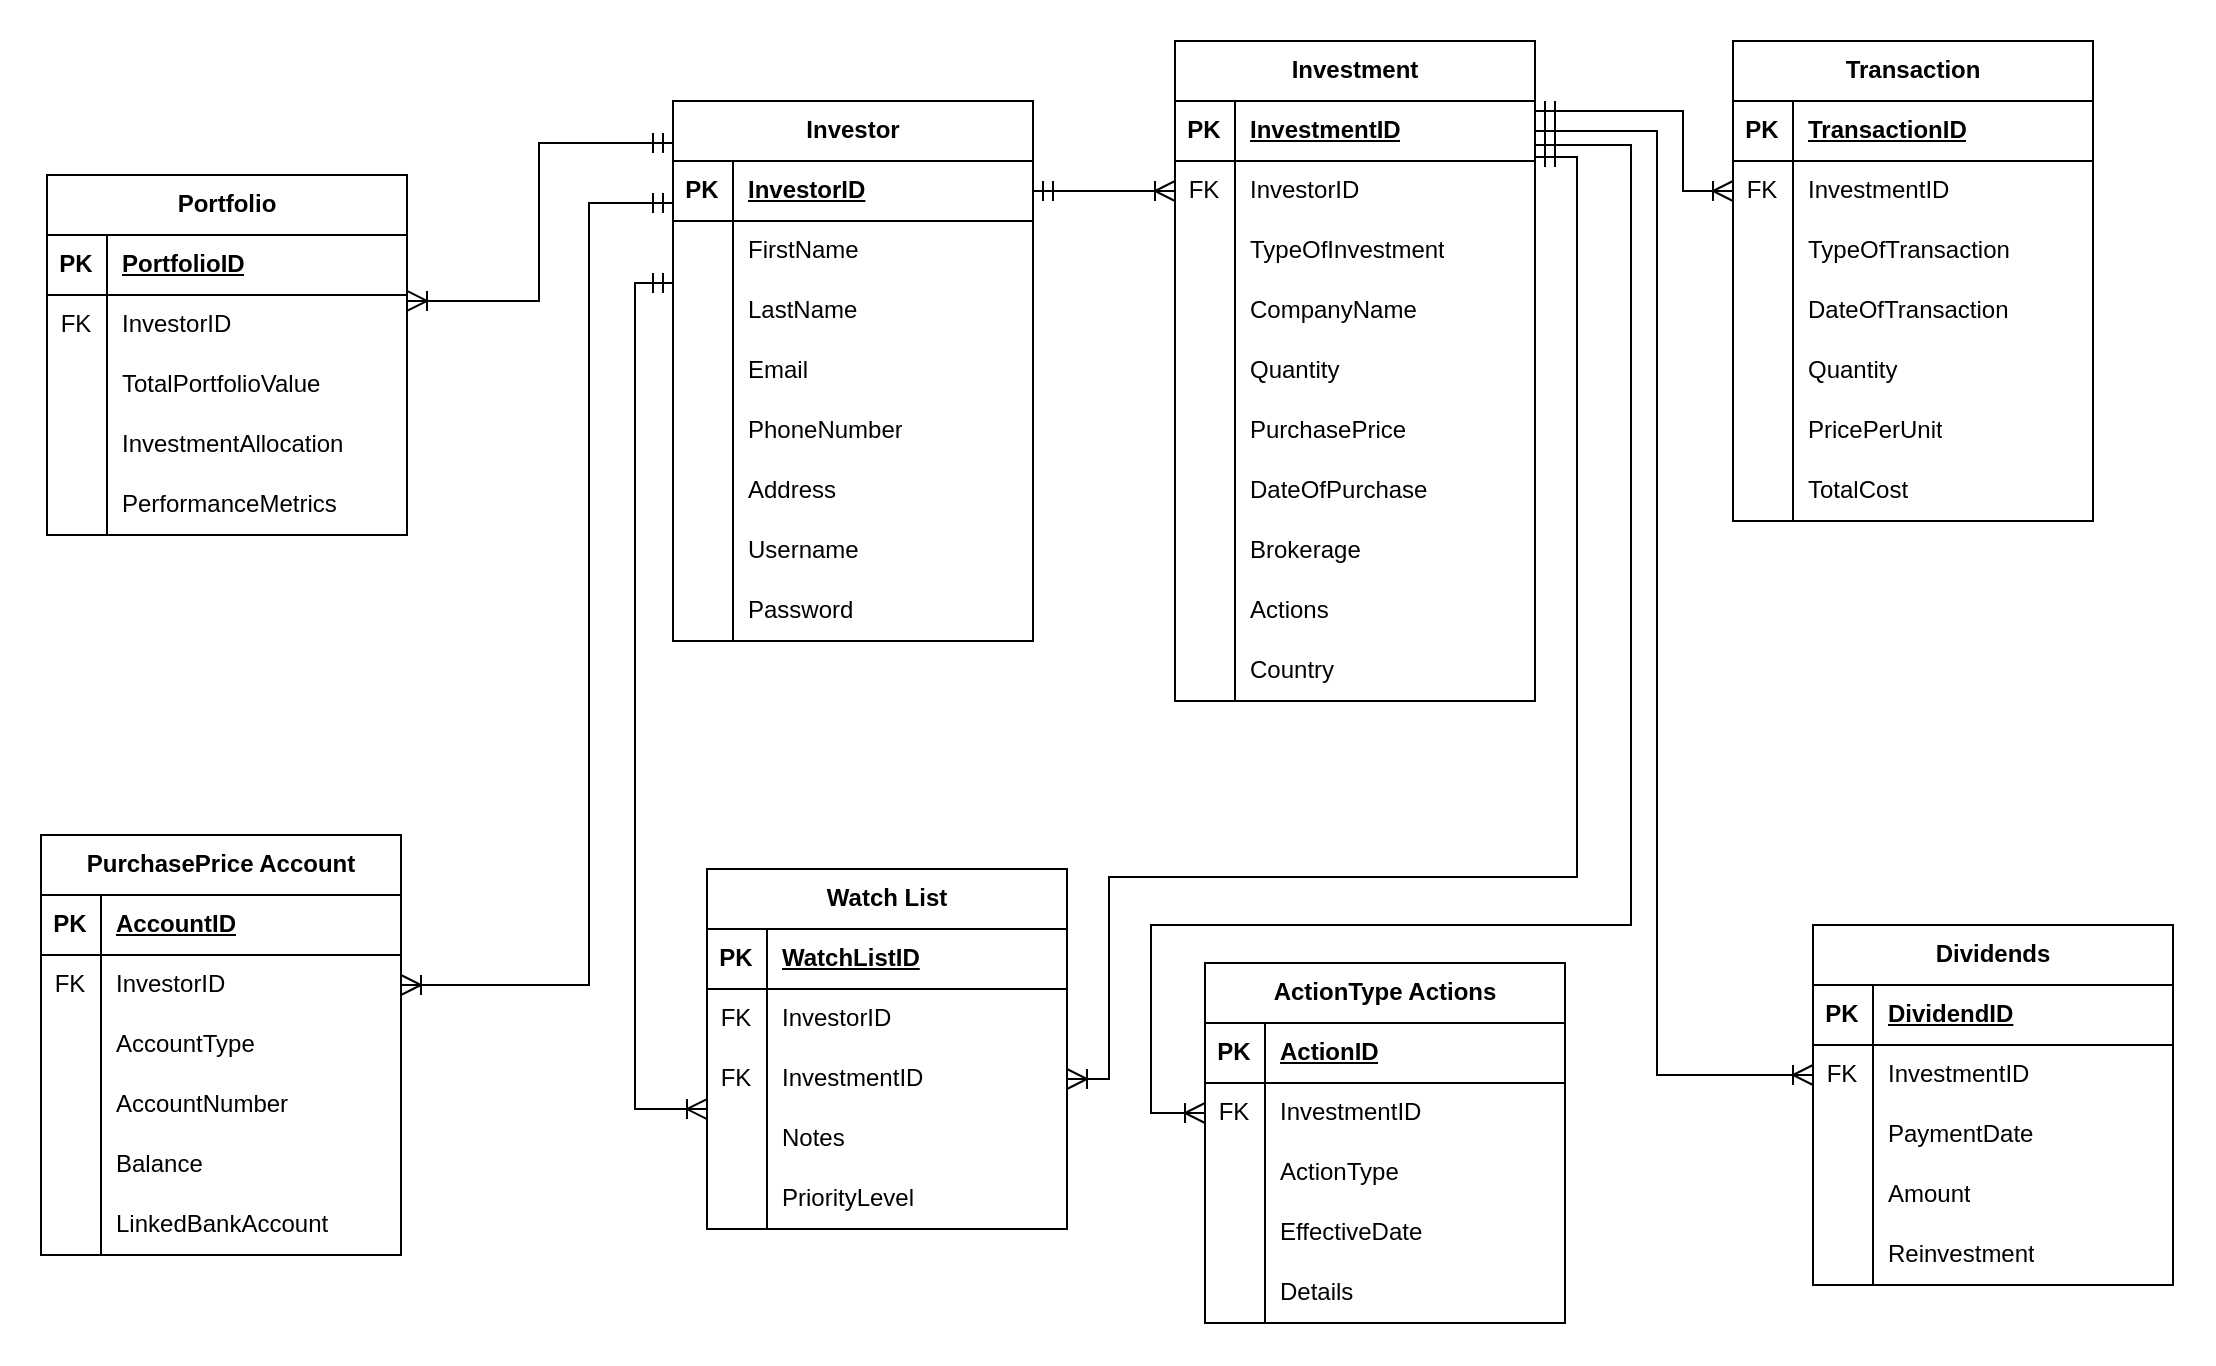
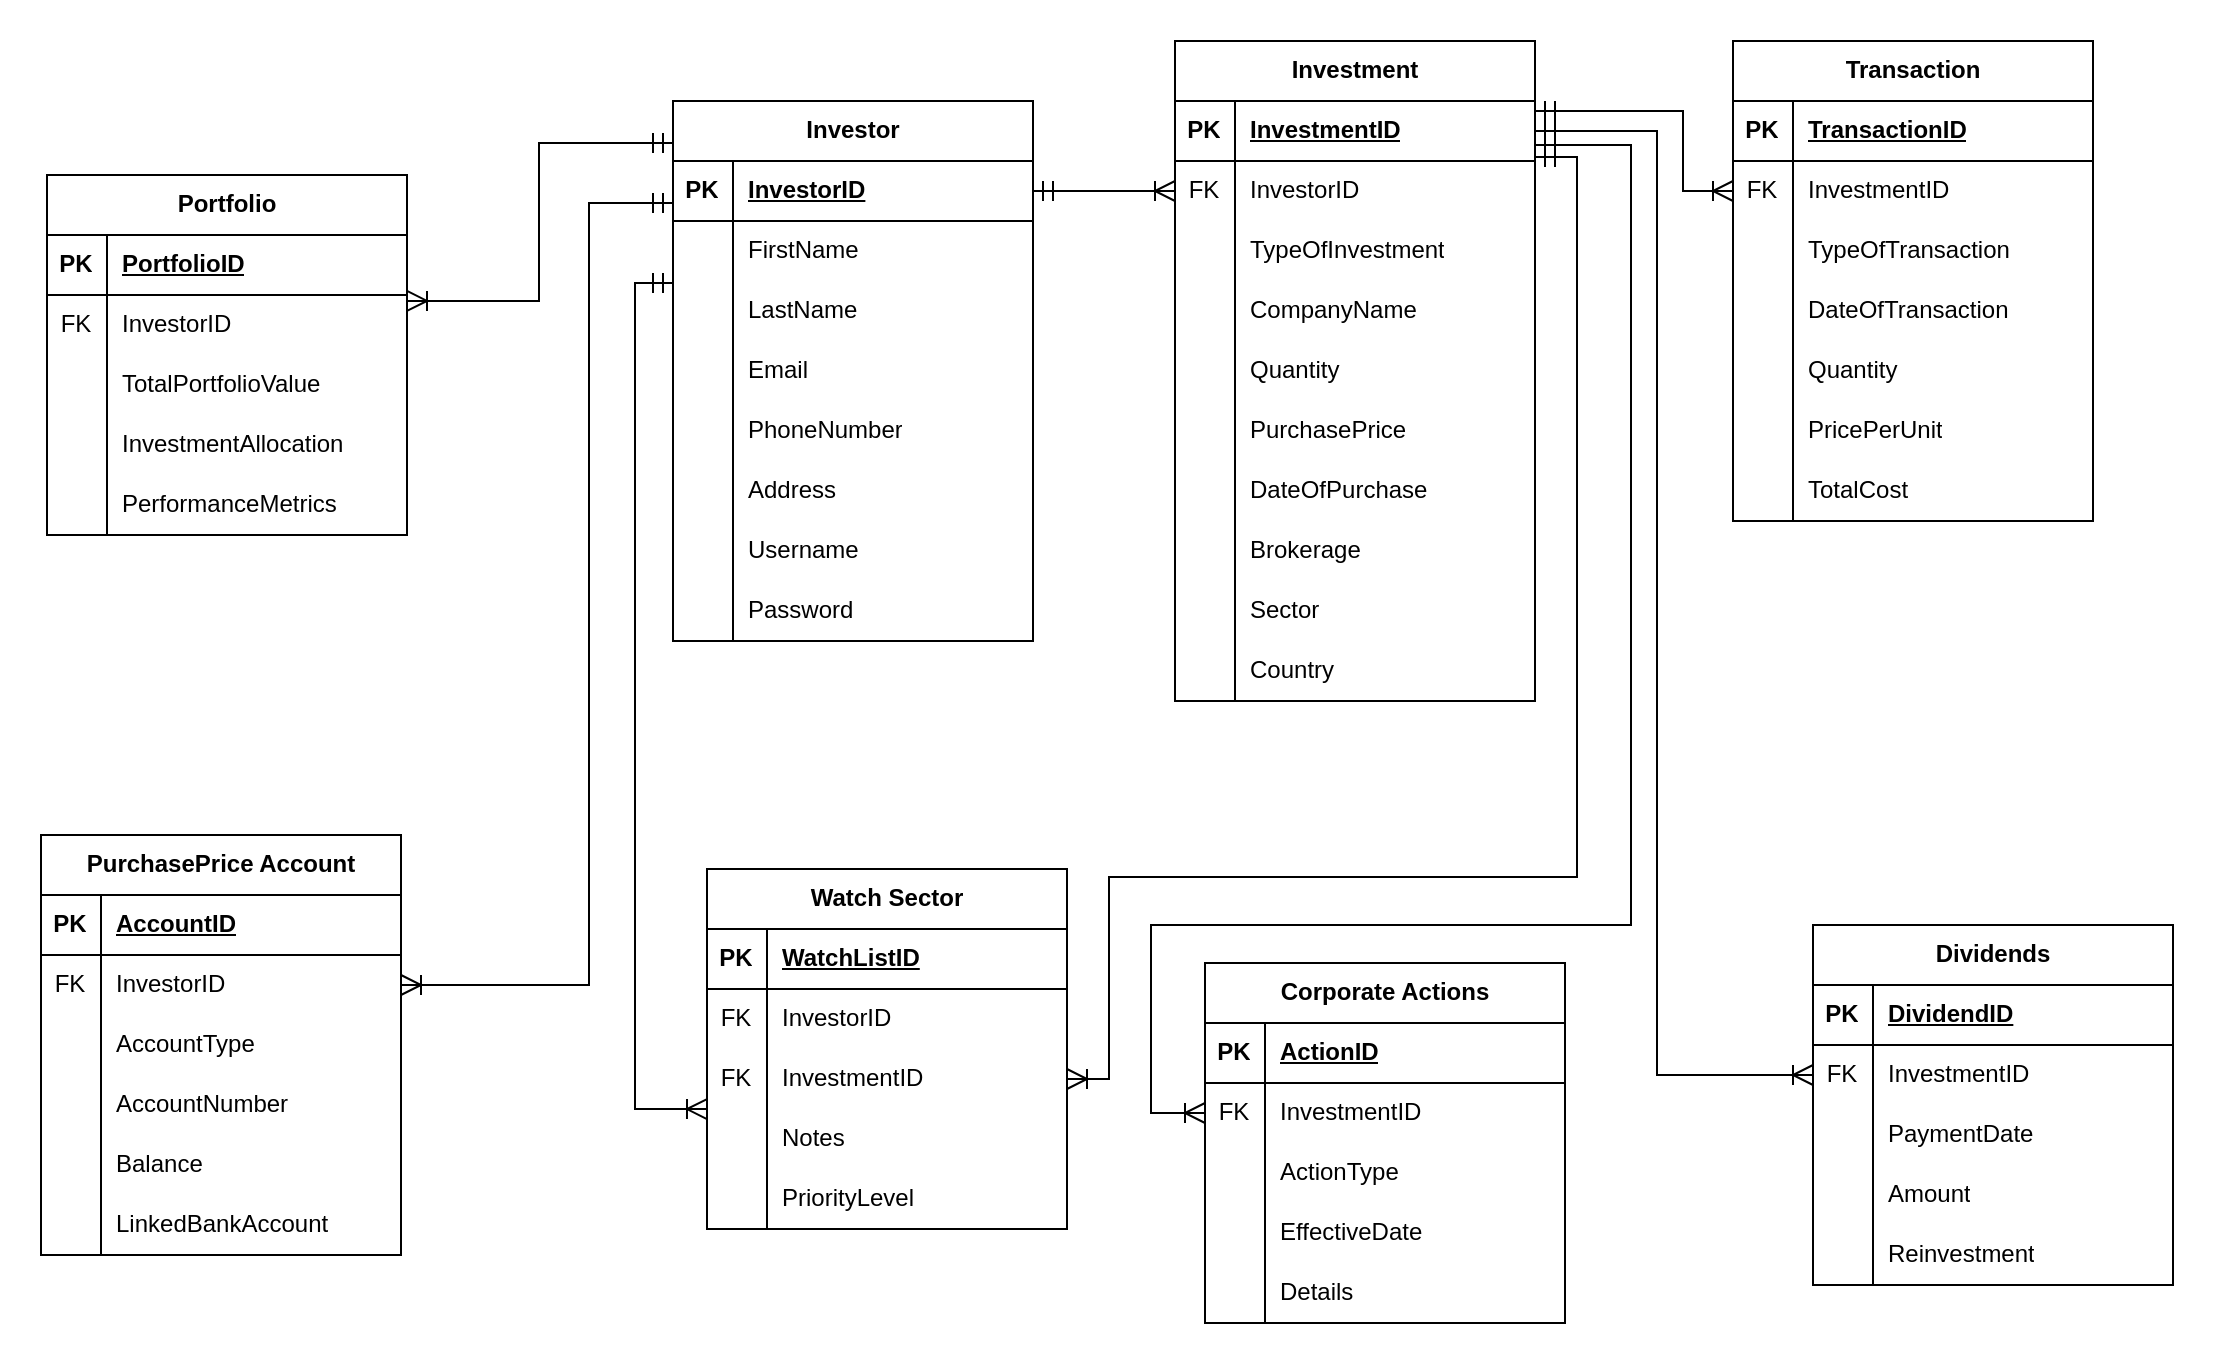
node "Actions": label "Actions" -> "Sector"
node "Watch List": label "Watch List" -> "Watch Sector"
node "ActionType Actions": label "ActionType Actions" -> "Corporate Actions"
